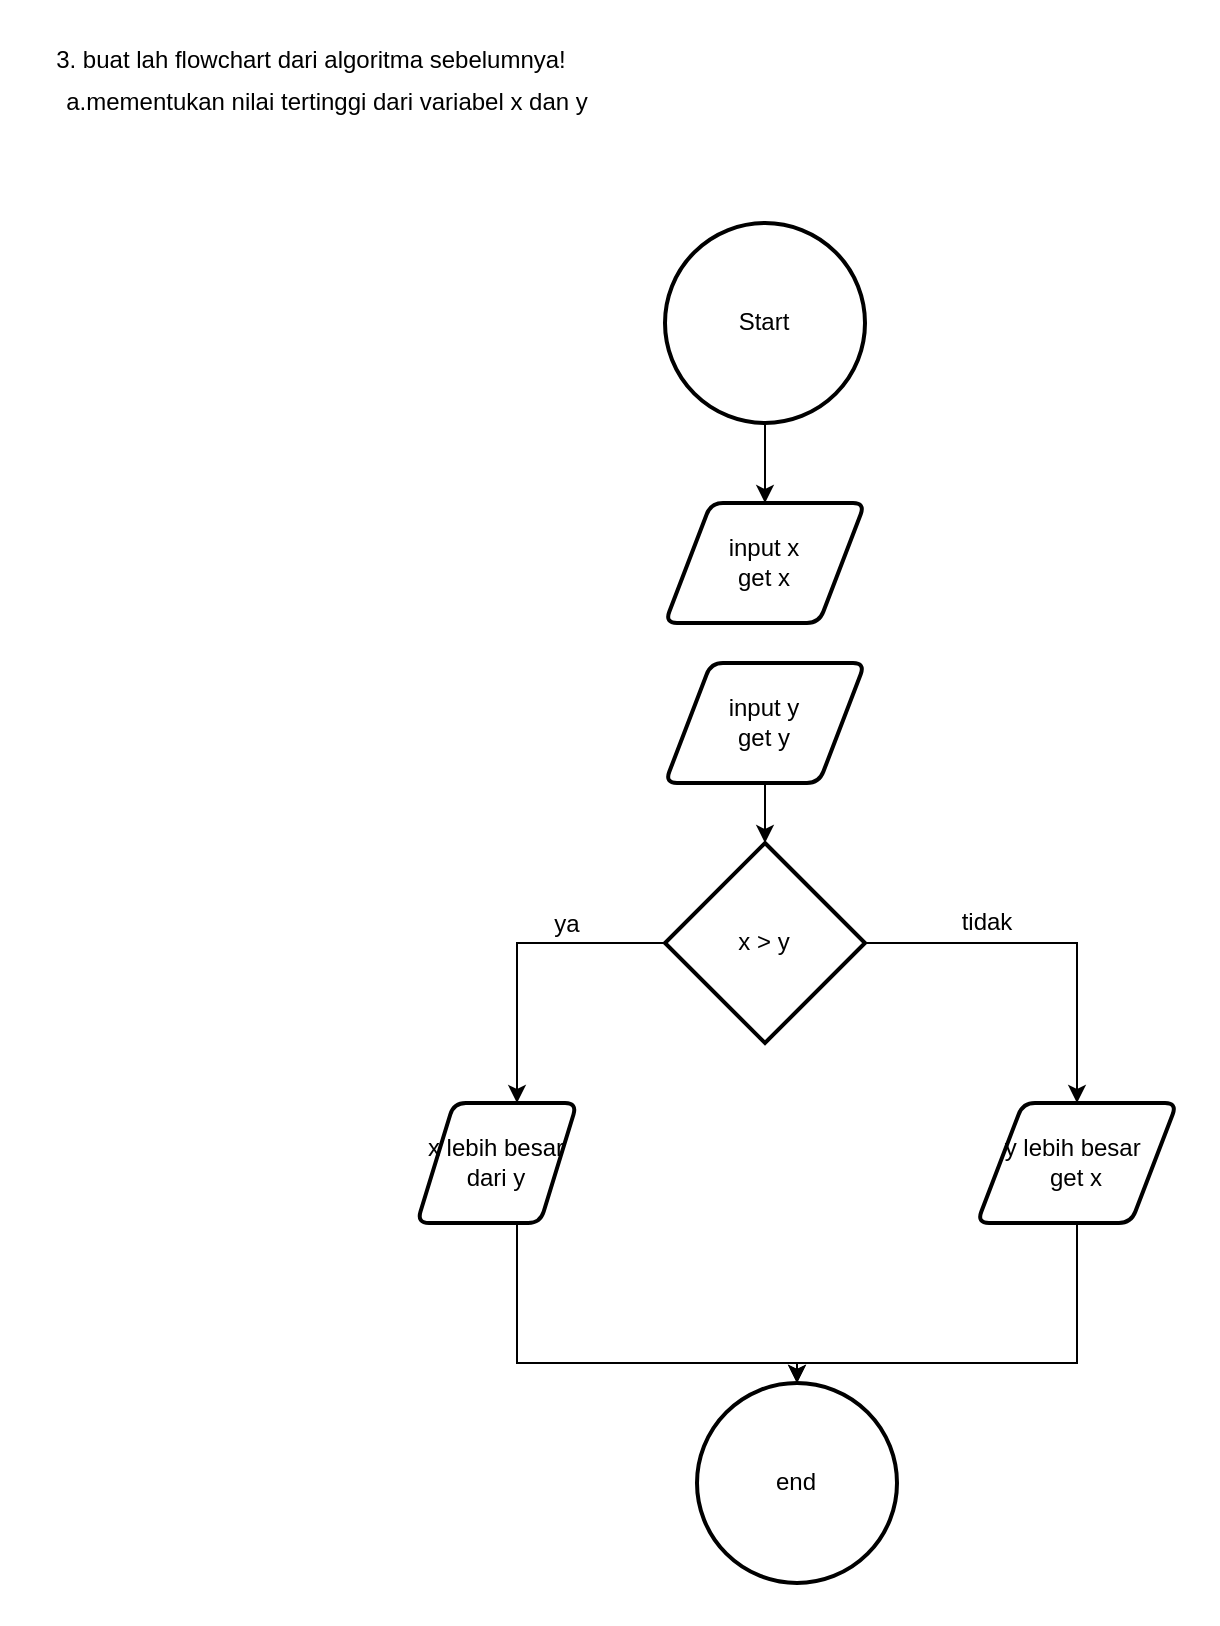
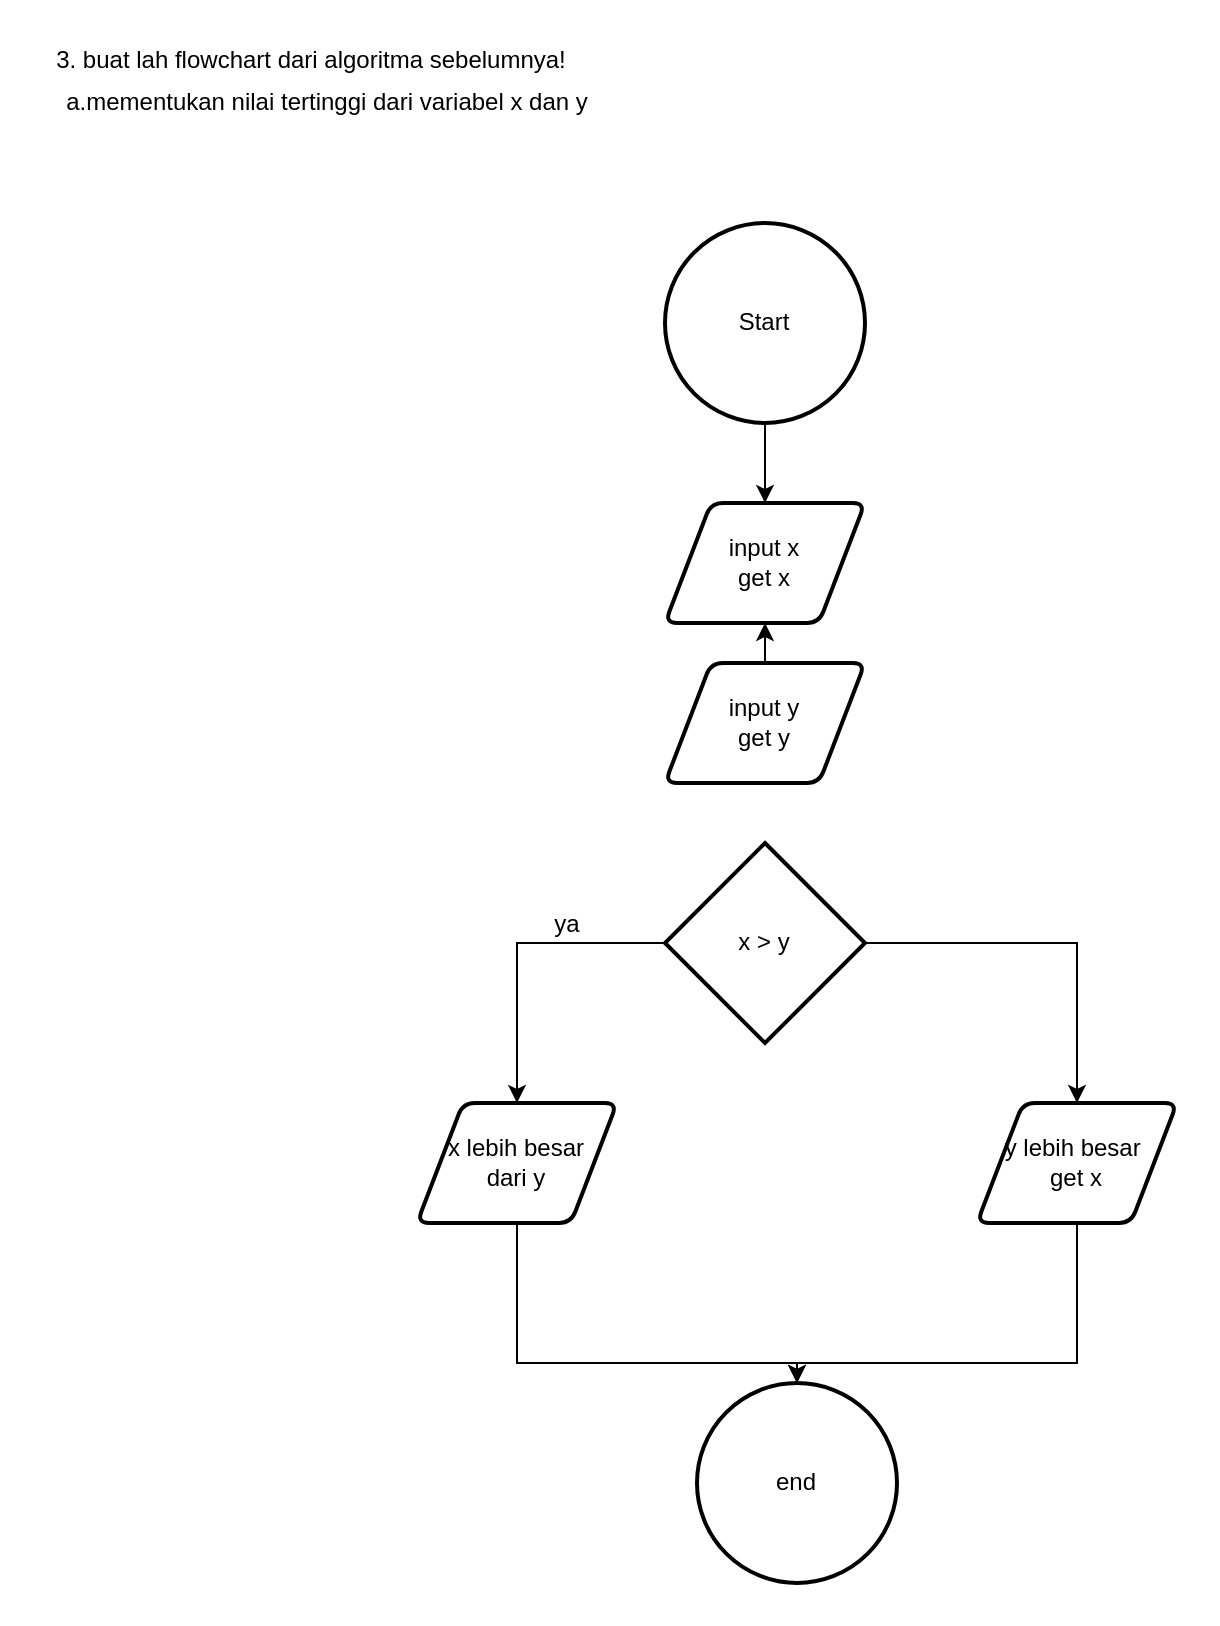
edge "input y get y" -> "x > y": now "input y get y" -> "input x get x"
node "tidak": removed
node "x lebih besar dari y": size 160x120 -> 200x120
